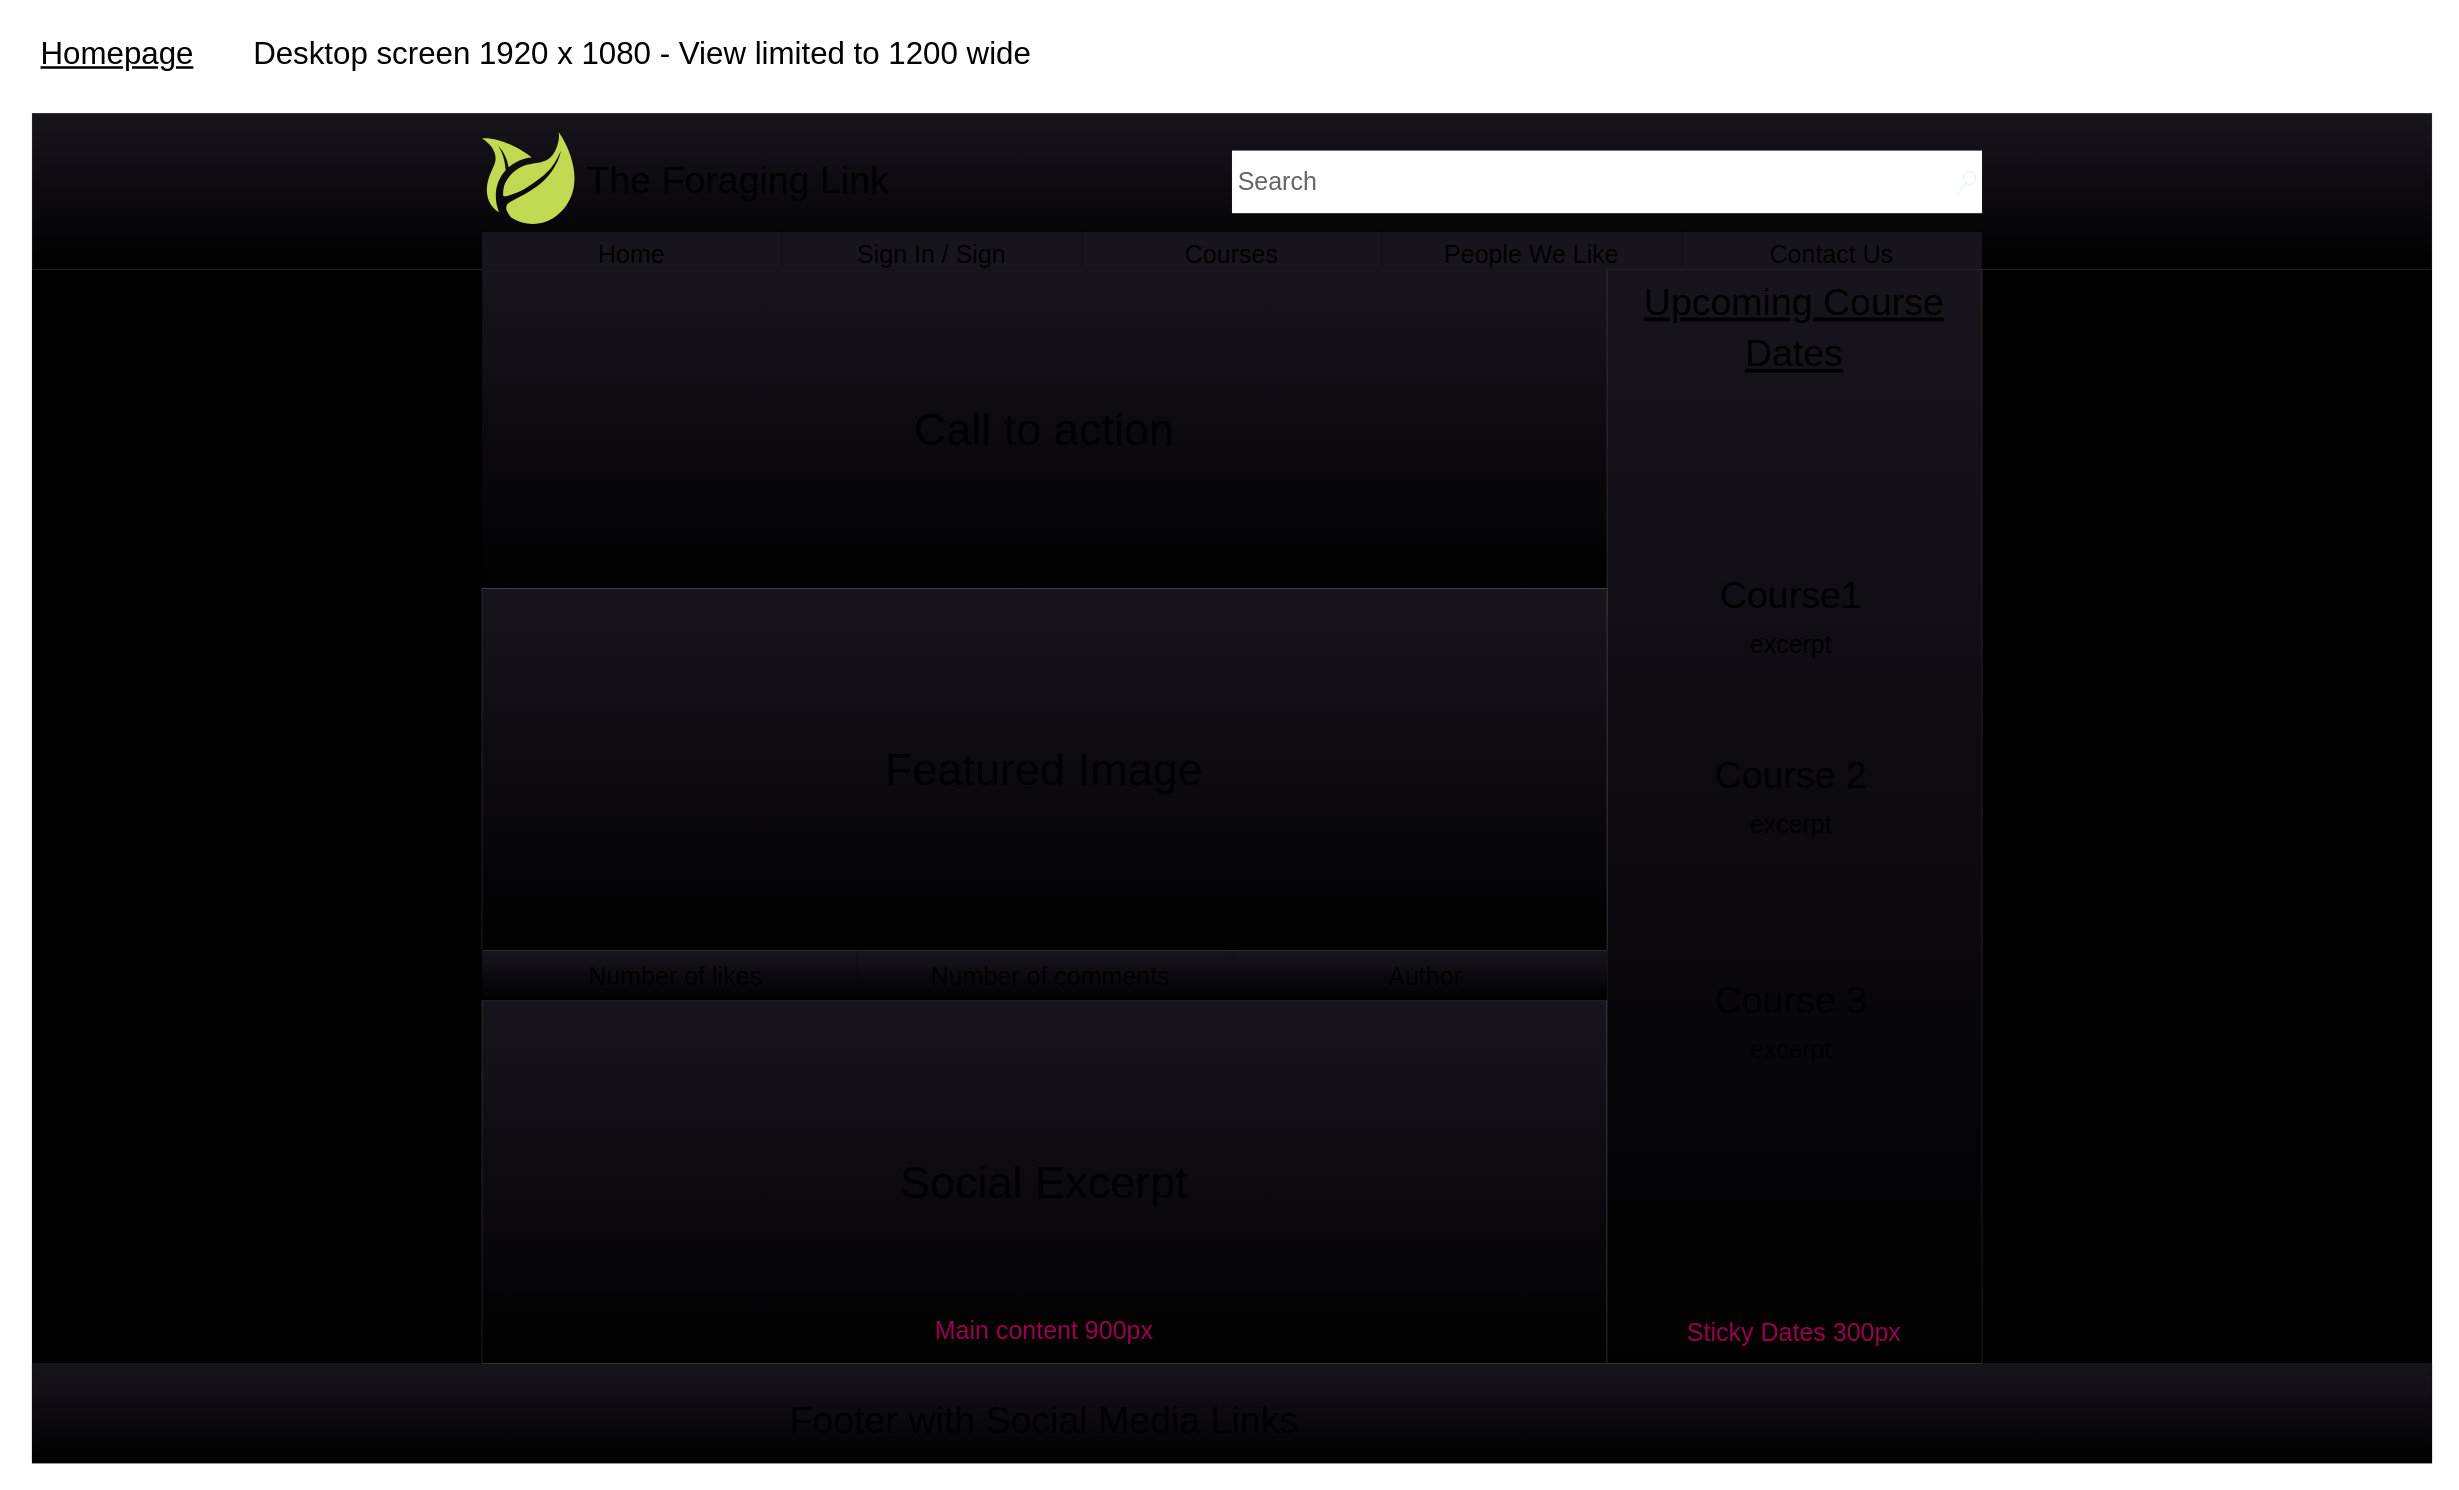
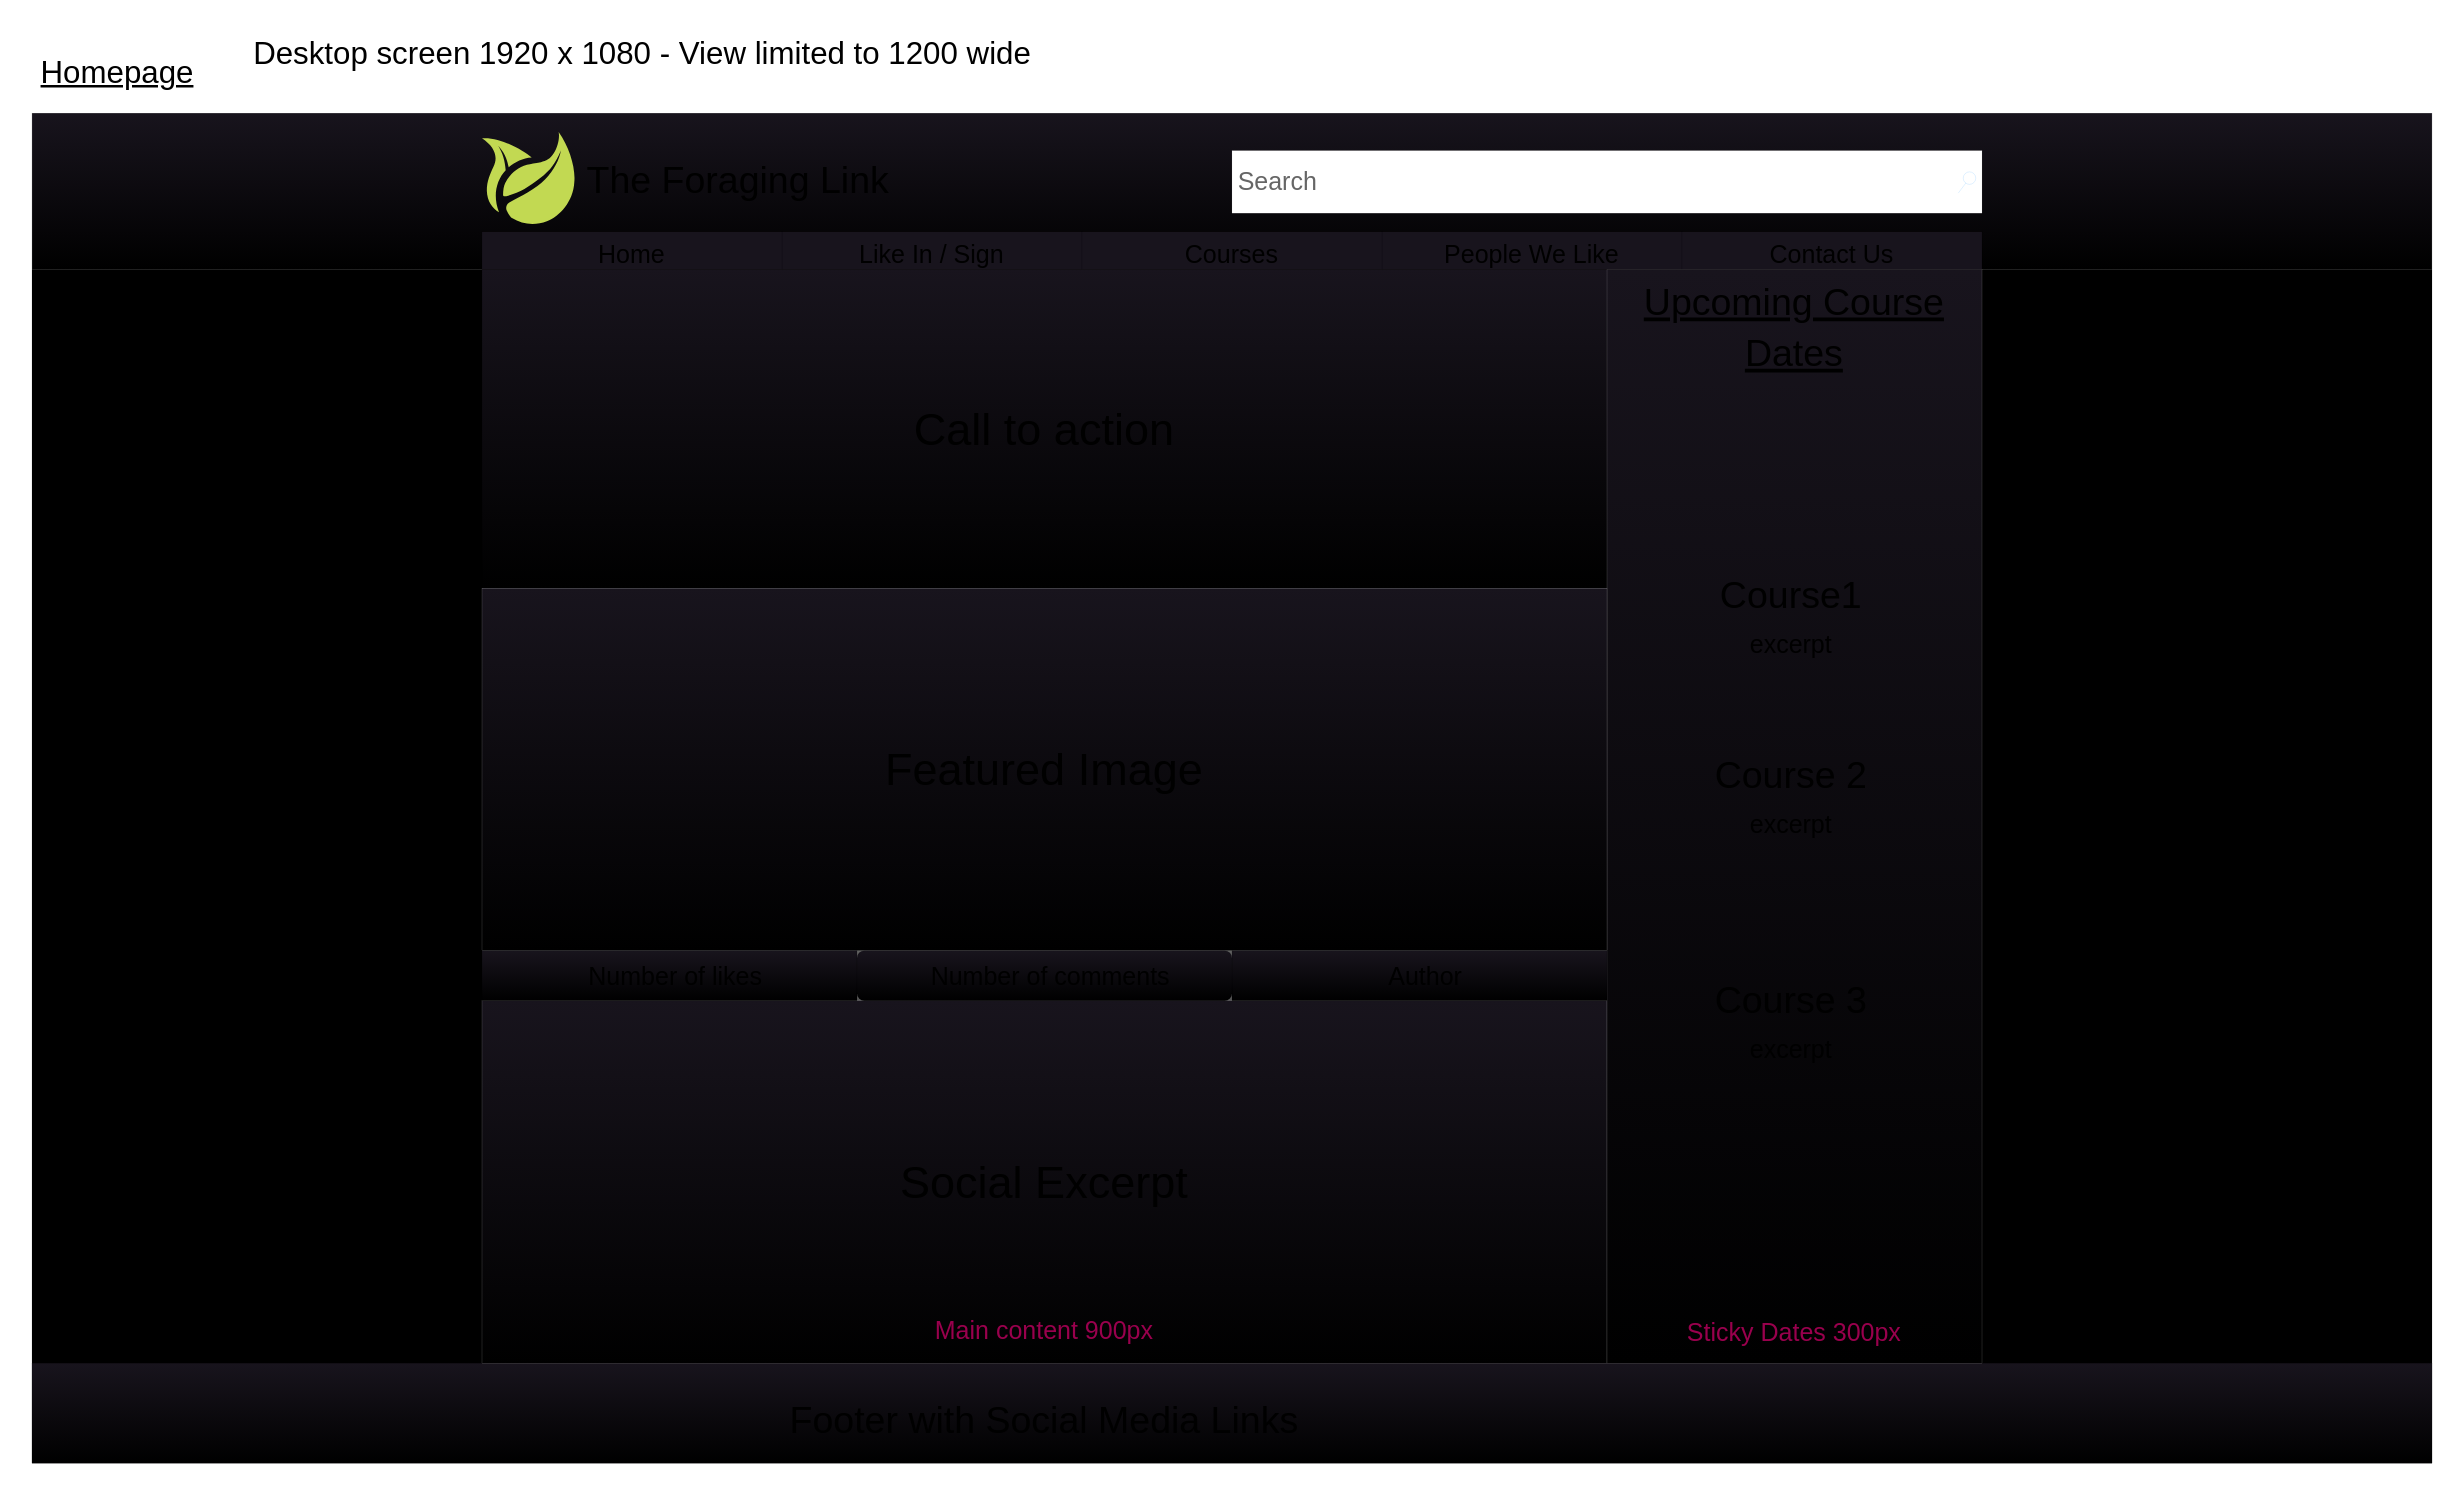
node "Homepage": moved (116, 54) -> (116, 73)
node "Sign In / Sign": label "Sign In / Sign" -> "Like In / Sign"
node "Number of comments": shape rectangle -> rounded rectangle
